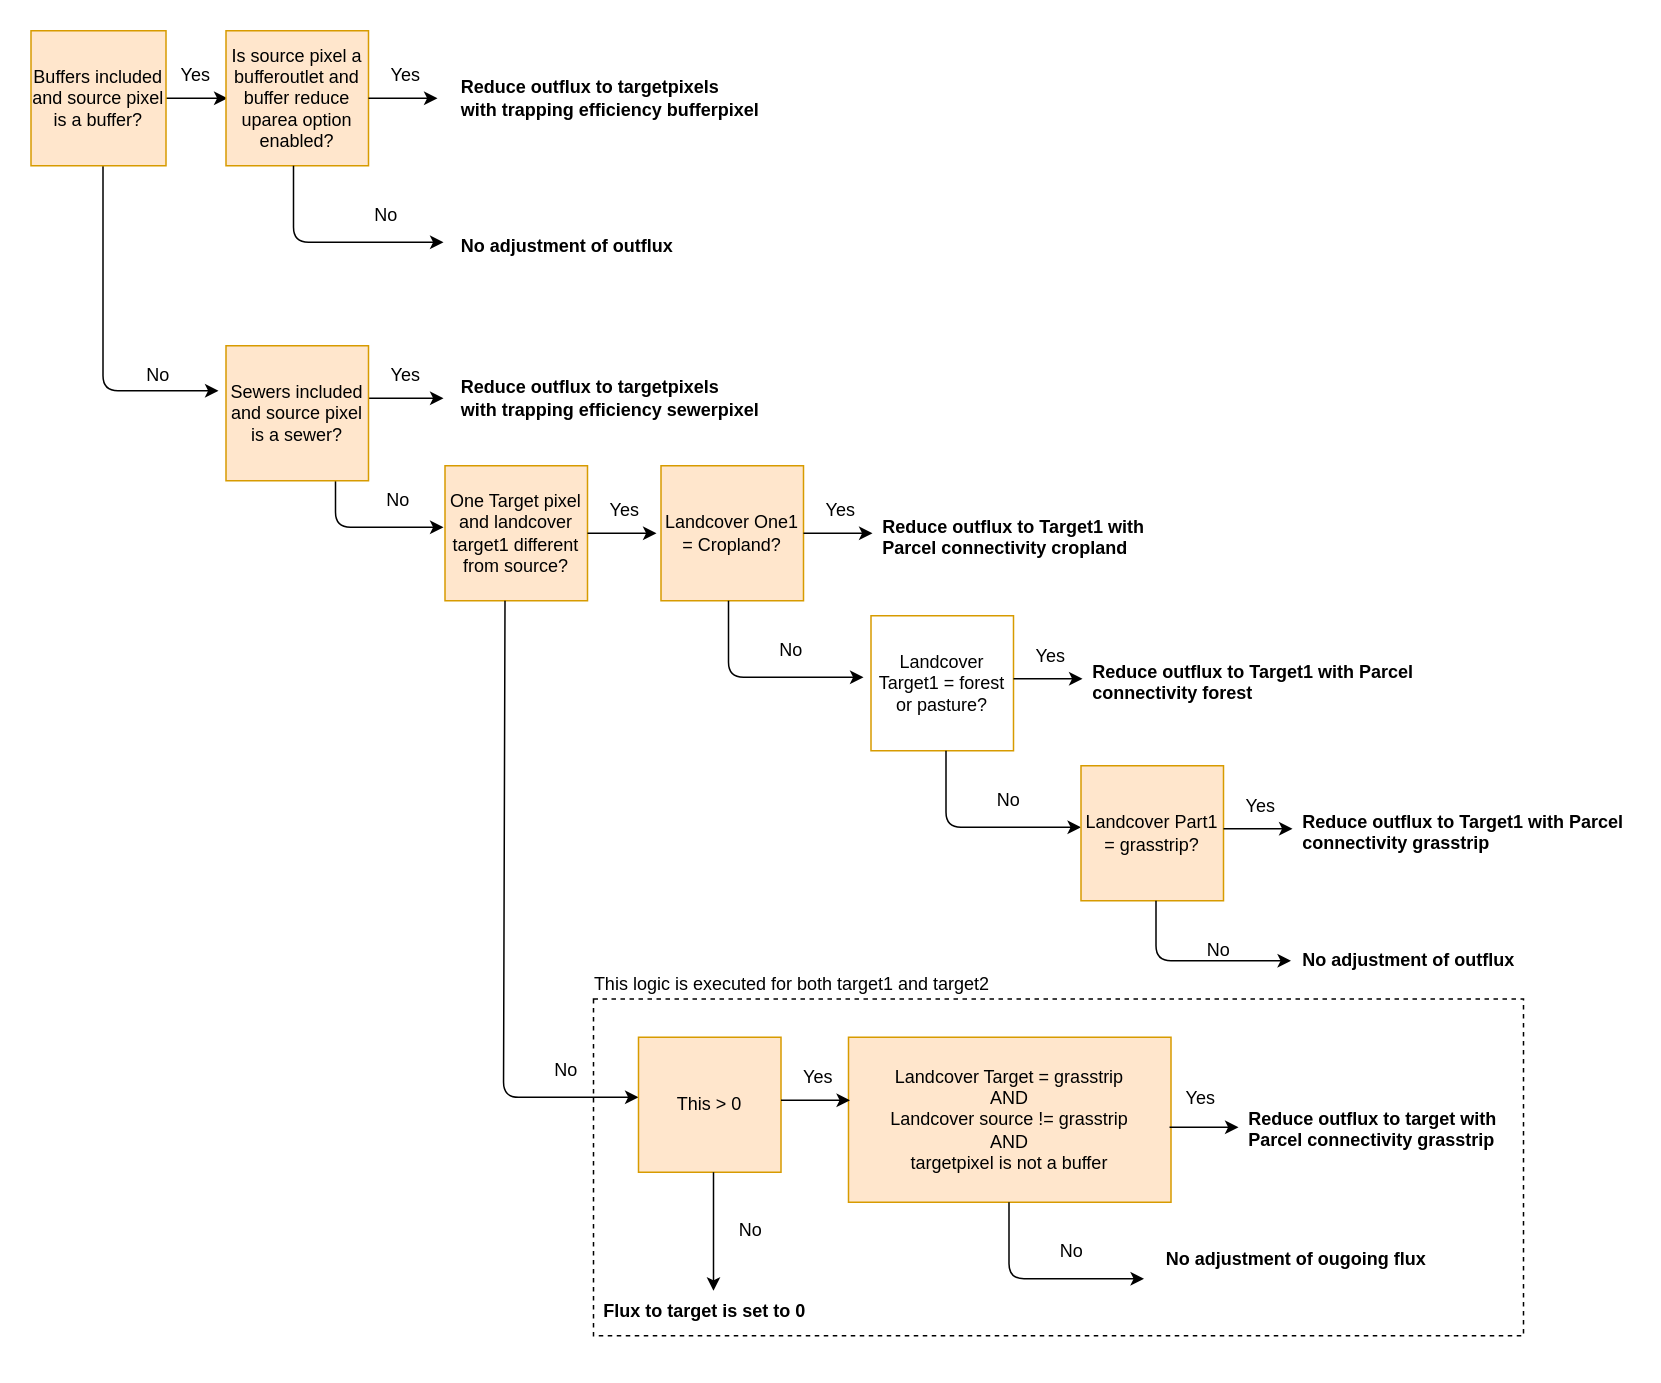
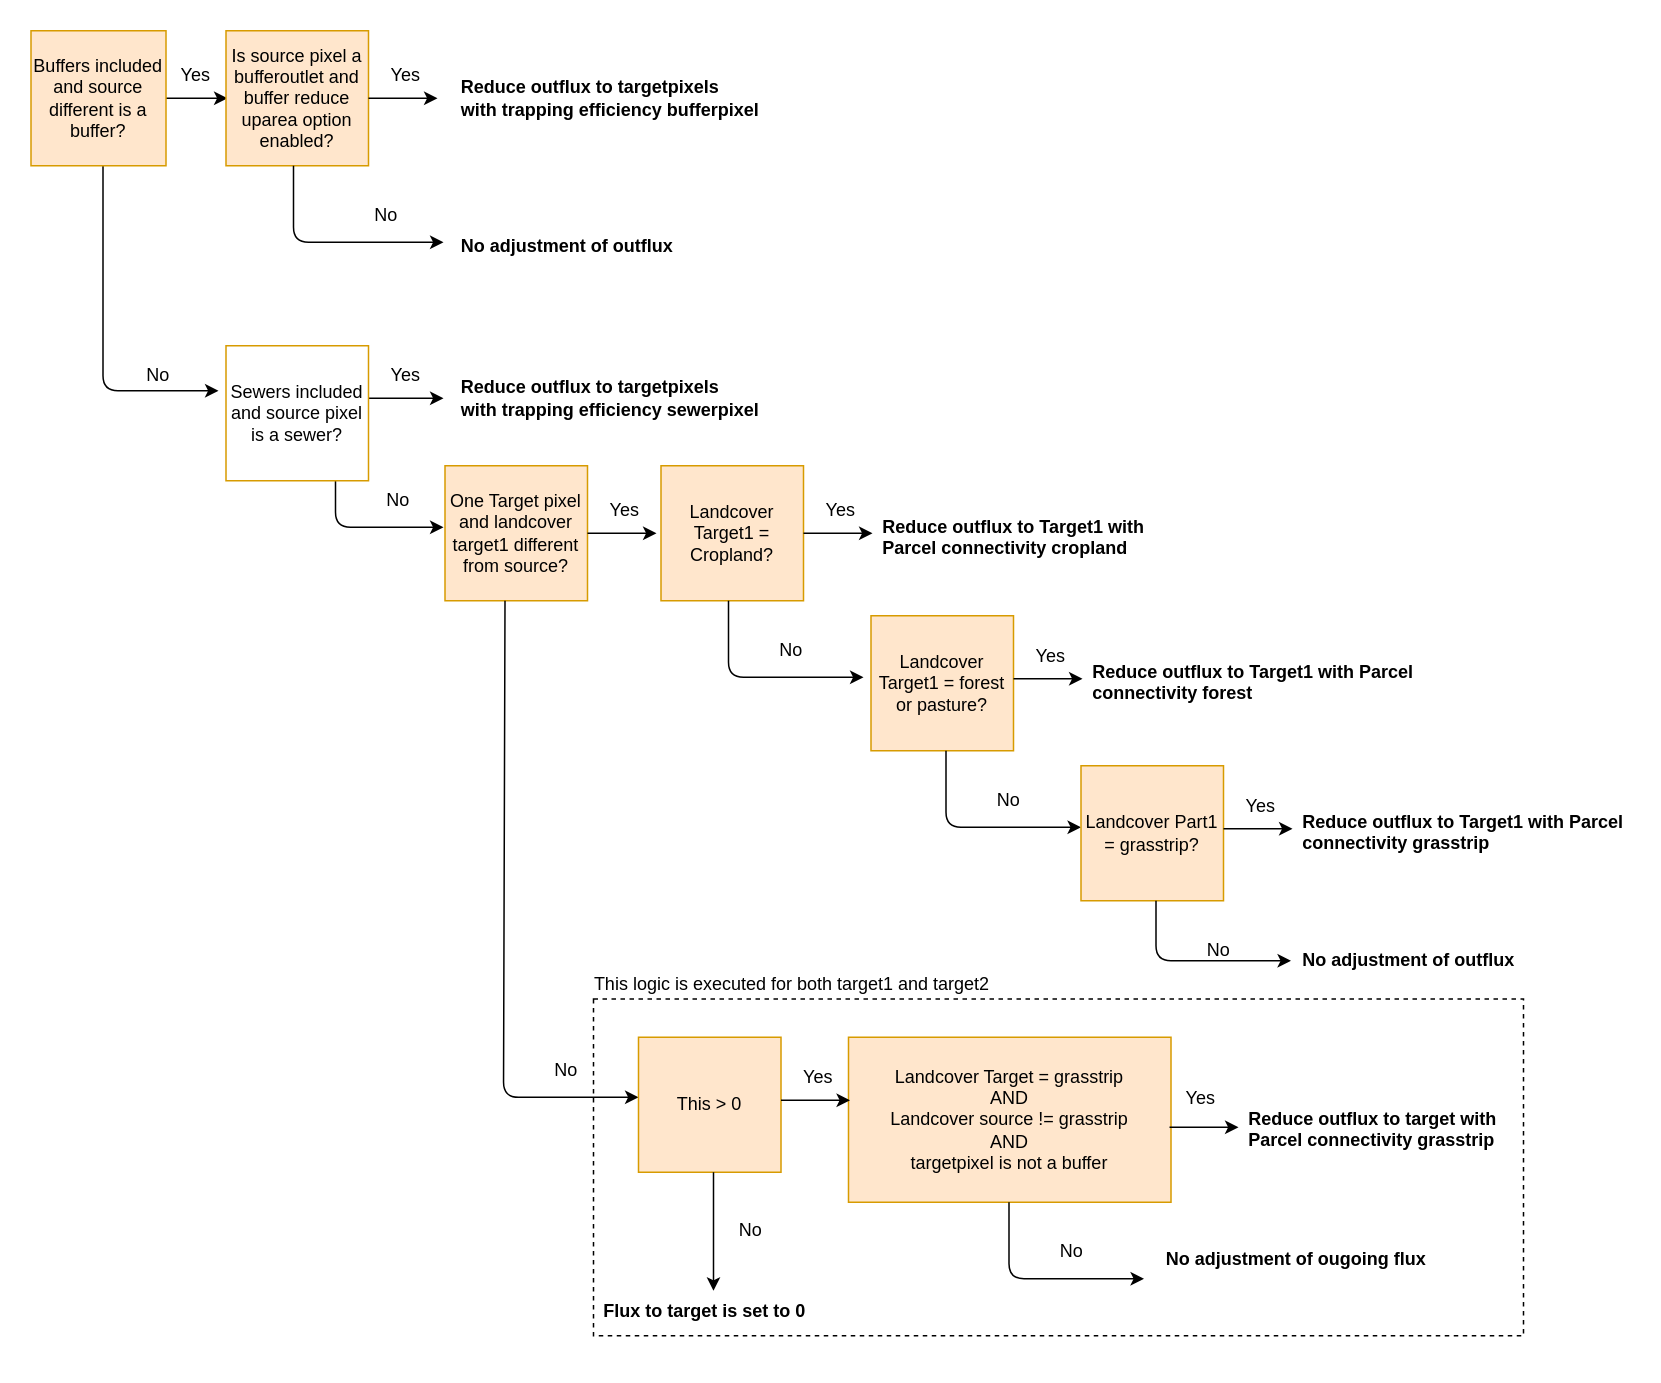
node "Buffers included and source pixel is a buffer?": label "Buffers included and source pixel is a buffer?" -> "Buffers included and source different is a buffer?"
node "Sewers included and source pixel is a sewer?": fillcolor #ffe6cc -> #ffffff
node "Landcover One1 = Cropland?": label "Landcover One1 = Cropland?" -> "Landcover Target1 = Cropland?"
node "Landcover Target1 = forest or pasture?": fillcolor #ffffff -> #ffe6cc
